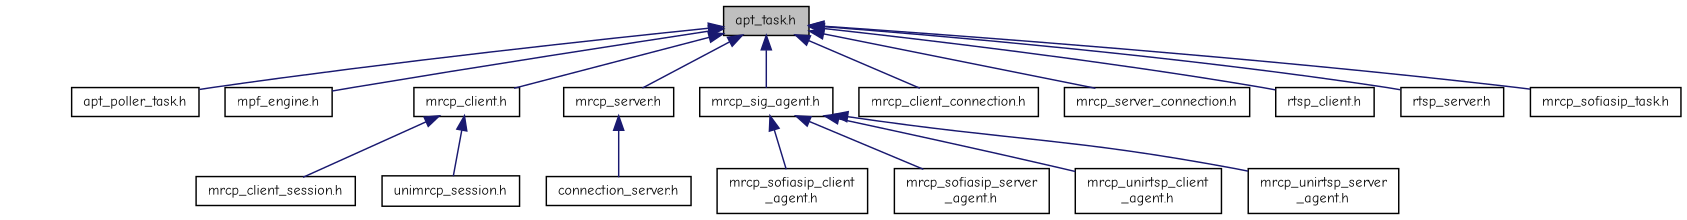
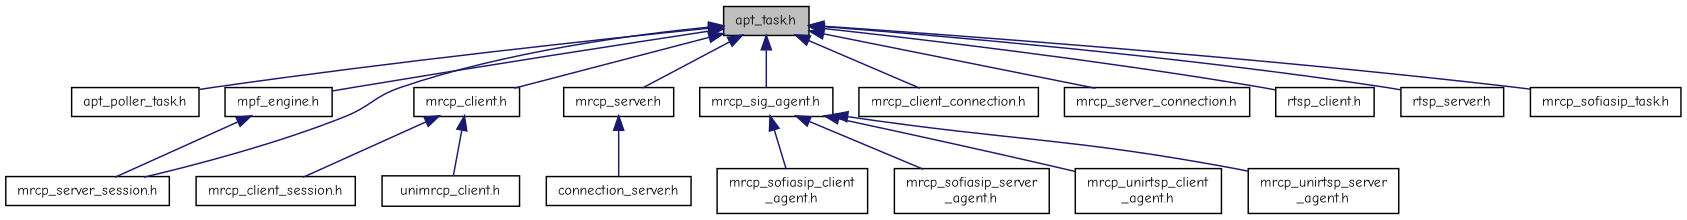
node "mrcp_server_session.h": added
node "unimrcp_session.h": label "unimrcp_session.h" -> "unimrcp_client.h"
